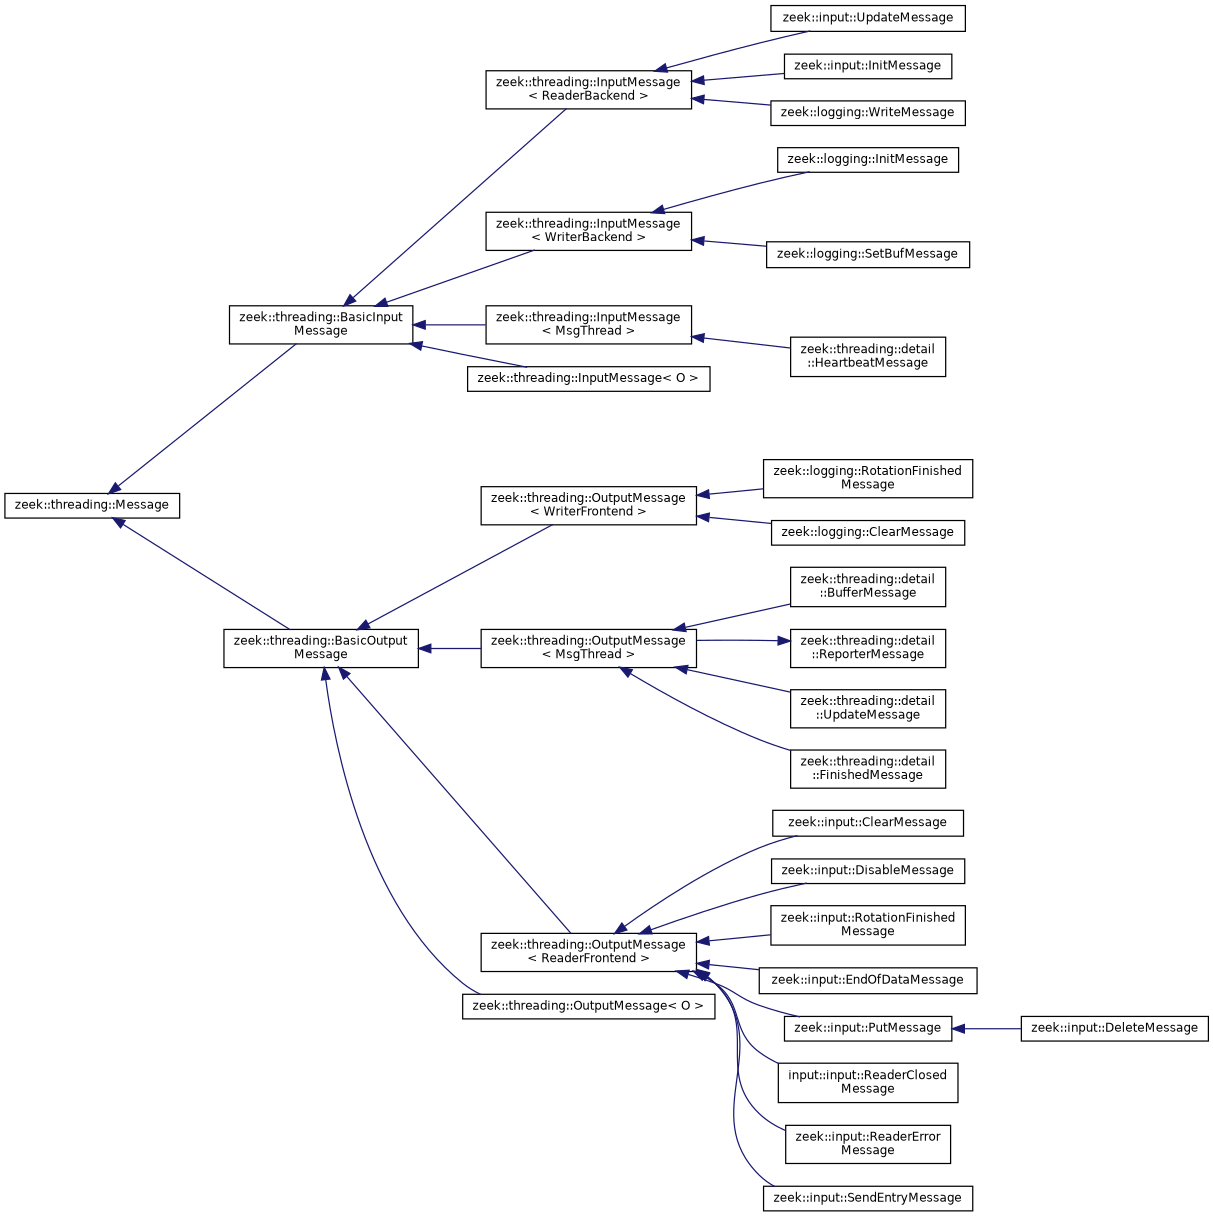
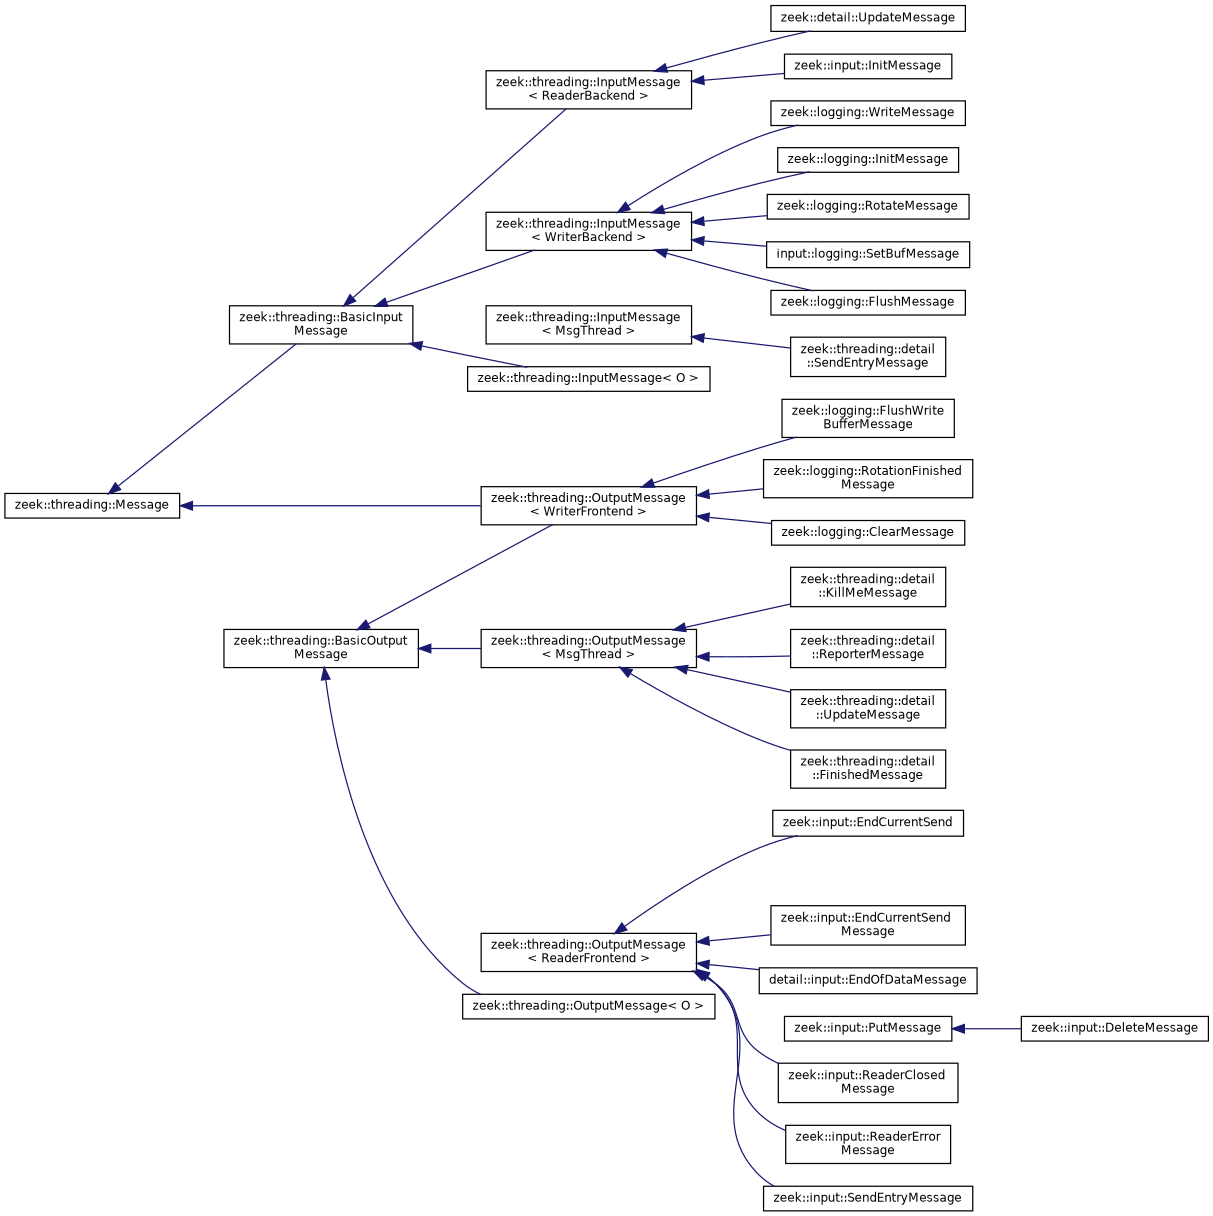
node "zeek::input::UpdateMessage": label "zeek::input::UpdateMessage" -> "zeek::detail::UpdateMessage"
edge "zeek::logging::WriteMessage" -> "zeek::threading::InputMessage < ReaderBackend >": now "zeek::logging::WriteMessage" -> "zeek::threading::InputMessage < WriterBackend >"
node "zeek::logging::RotateMessage": added
node "zeek::logging::SetBufMessage": label "zeek::logging::SetBufMessage" -> "input::logging::SetBufMessage"
node "zeek::logging::FlushMessage": added
edge "zeek::threading::InputMessage < MsgThread >" -> "zeek::threading::BasicInput Message": removed
node "zeek::threading::detail ::HeartbeatMessage": label "zeek::threading::detail ::HeartbeatMessage" -> "zeek::threading::detail ::SendEntryMessage"
node "zeek::logging::FlushWrite BufferMessage": added
edge "zeek::threading::BasicOutput Message" -> "zeek::threading::Message": now "zeek::threading::OutputMessage < WriterFrontend >" -> "zeek::threading::Message"
node "zeek::threading::detail ::BufferMessage": label "zeek::threading::detail ::BufferMessage" -> "zeek::threading::detail ::KillMeMessage"
edge "zeek::threading::OutputMessage < MsgThread >" -> "zeek::threading::detail ::ReporterMessage": reversed
edge "zeek::threading::OutputMessage < ReaderFrontend >" -> "zeek::threading::BasicOutput Message": removed
node "zeek::input::ClearMessage": label "zeek::input::ClearMessage" -> "zeek::input::EndCurrentSend"
node "zeek::input::DisableMessage": removed
node "zeek::input::RotationFinished Message": label "zeek::input::RotationFinished Message" -> "zeek::input::EndCurrentSend Message"
node "zeek::input::EndOfDataMessage": label "zeek::input::EndOfDataMessage" -> "detail::input::EndOfDataMessage"
edge "zeek::input::PutMessage" -> "zeek::threading::OutputMessage < ReaderFrontend >": removed
node "input::input::ReaderClosed Message": label "input::input::ReaderClosed Message" -> "zeek::input::ReaderClosed Message"
